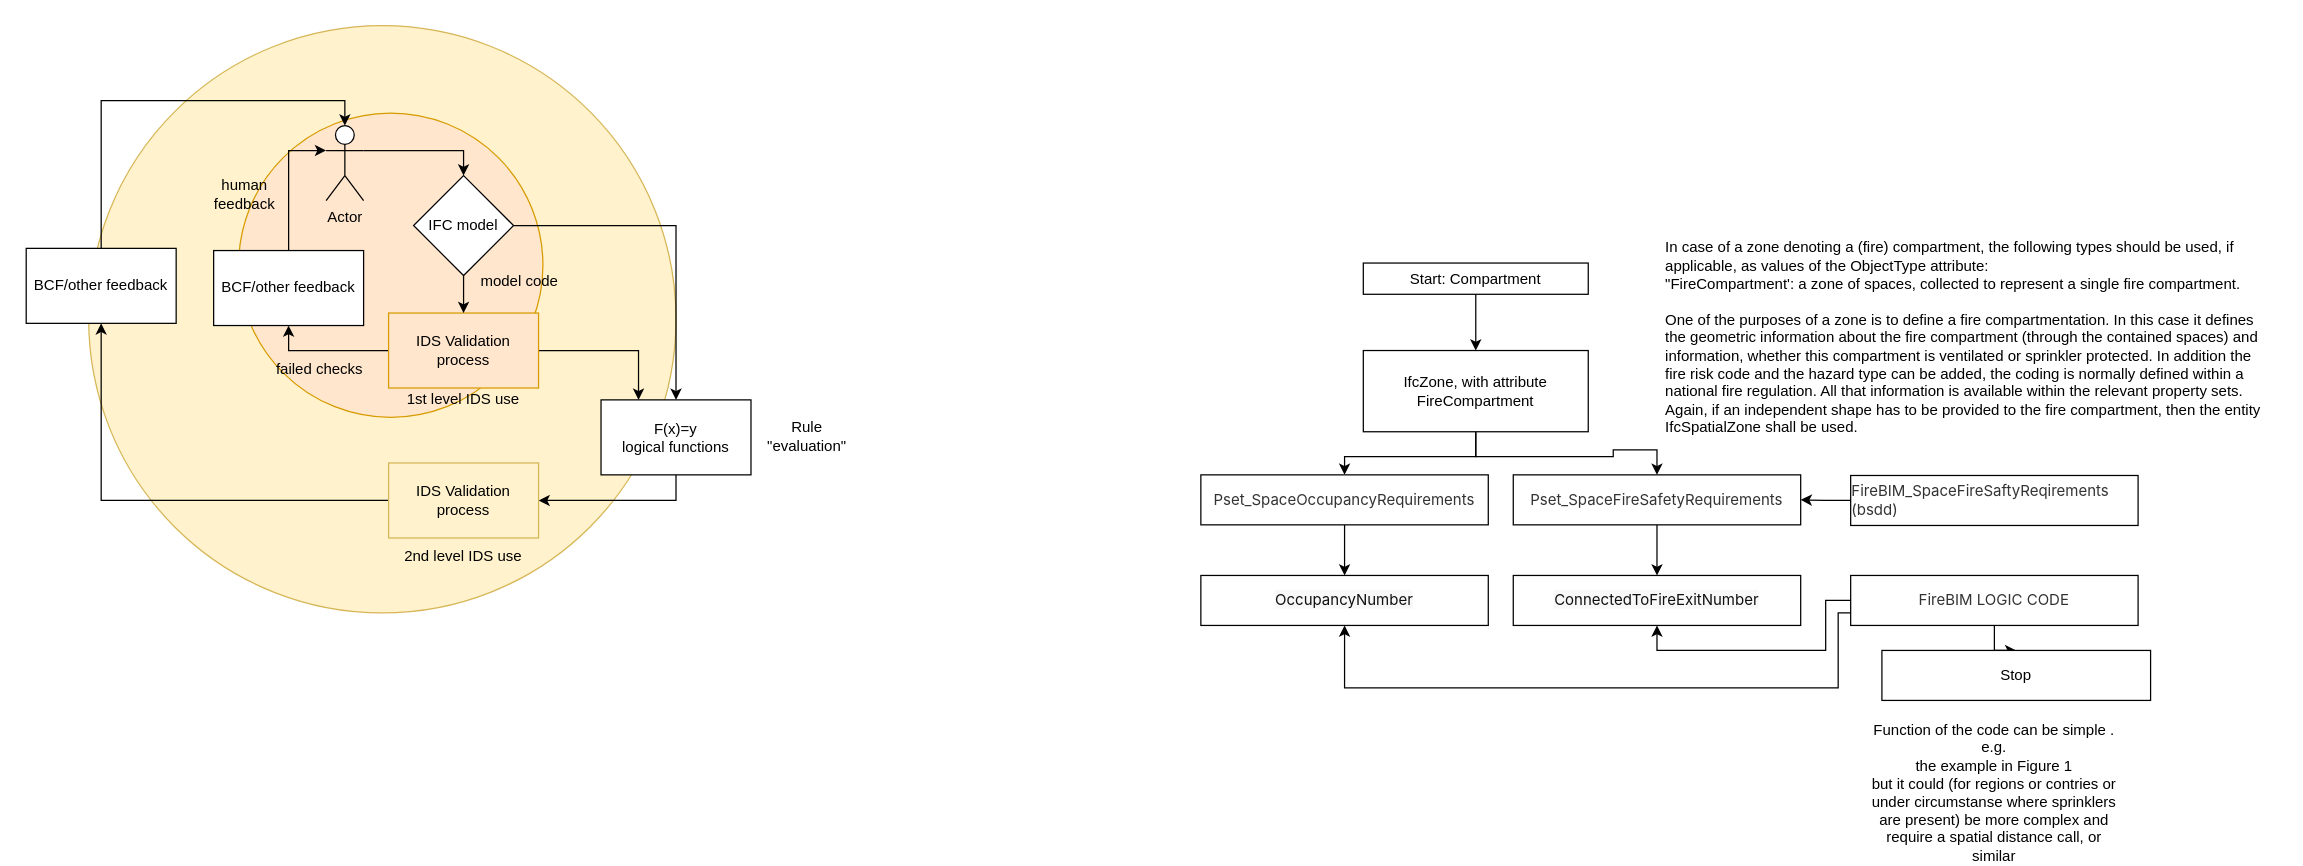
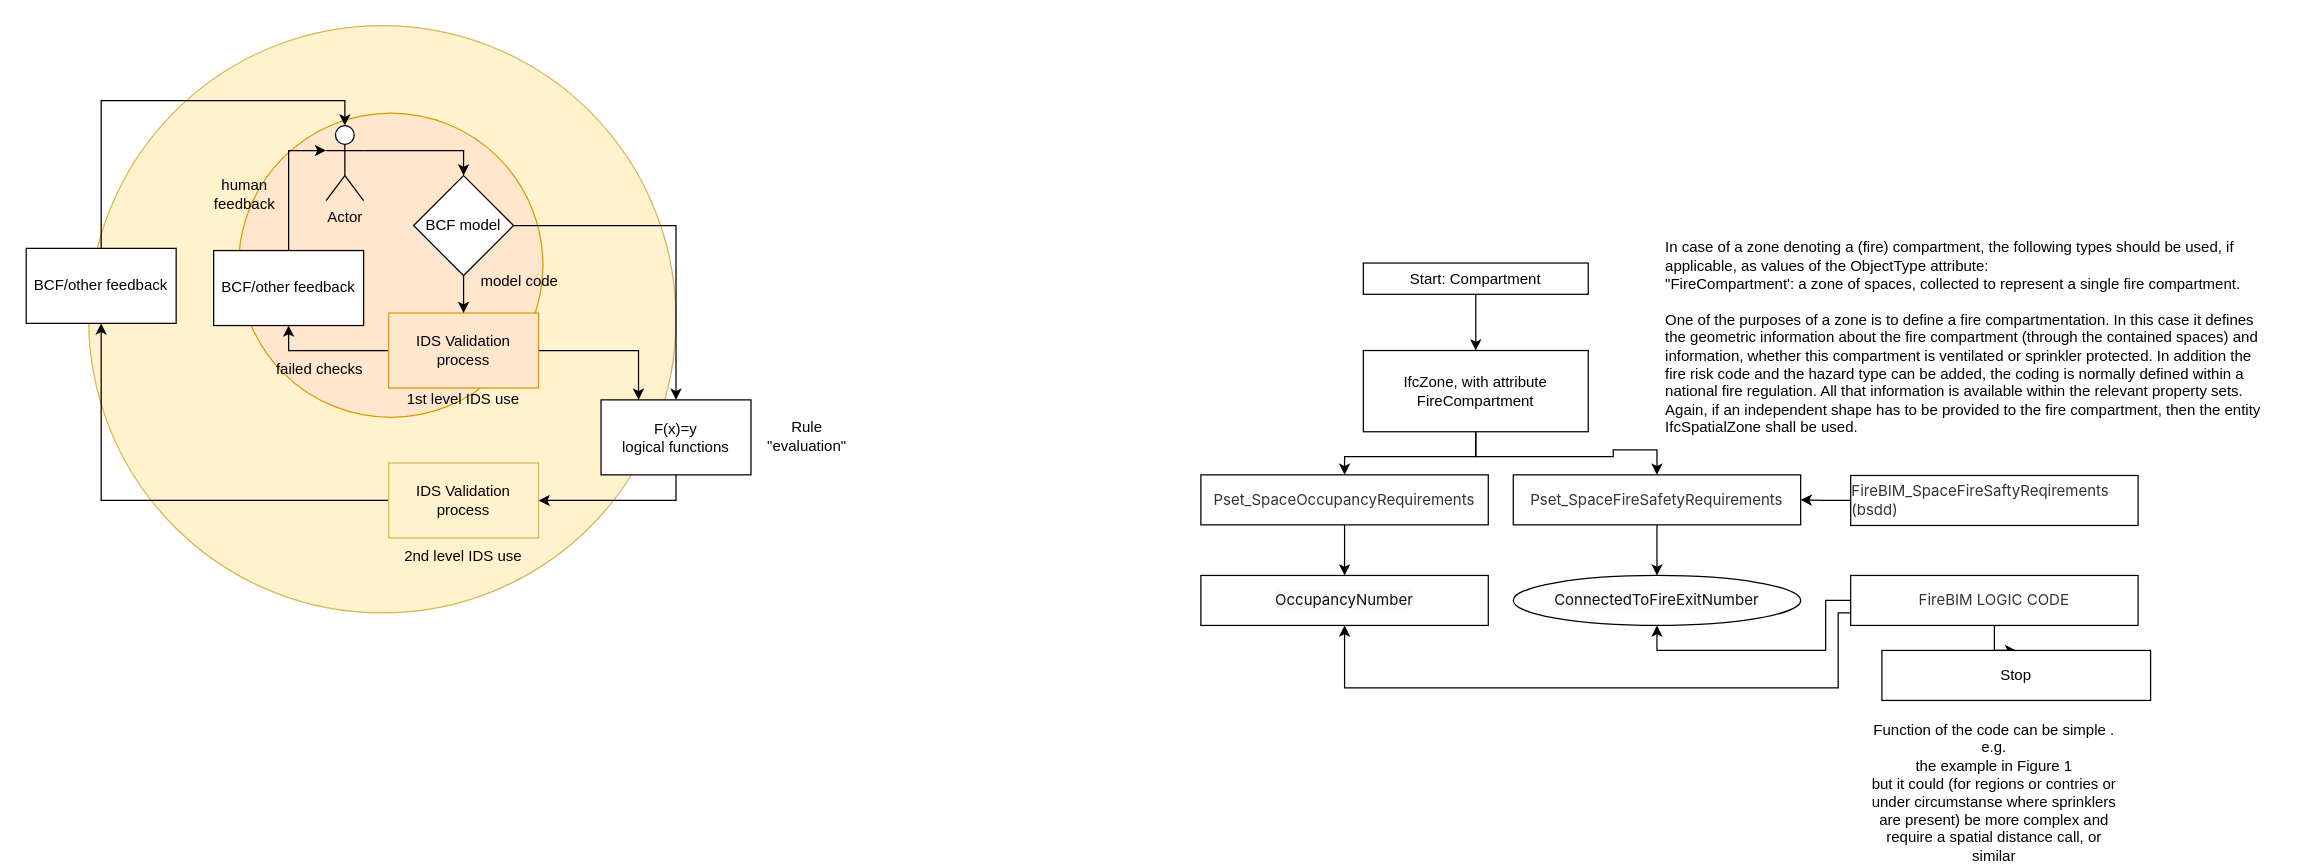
node "IFC model": label "IFC model" -> "BCF model"
node "ConnectedToFireExitNumber": shape rectangle -> ellipse
